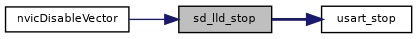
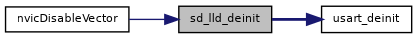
node "sd_lld_stop": label "sd_lld_stop" -> "sd_lld_deinit"
node "usart_stop": label "usart_stop" -> "usart_deinit"
